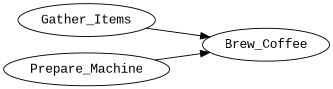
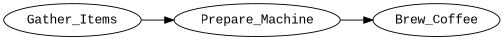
edge "Gather_Items" -> "Brew_Coffee": now "Gather_Items" -> "Prepare_Machine"
